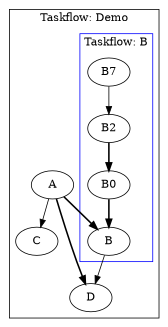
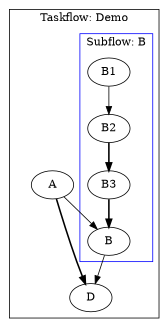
cluster "Taskflow: B": label "Taskflow: B" -> "Subflow: B"
node "B7": label "B7" -> "B1"
node "B0": label "B0" -> "B3"
edge "A" -> "B": style bold -> solid
node "C": removed
